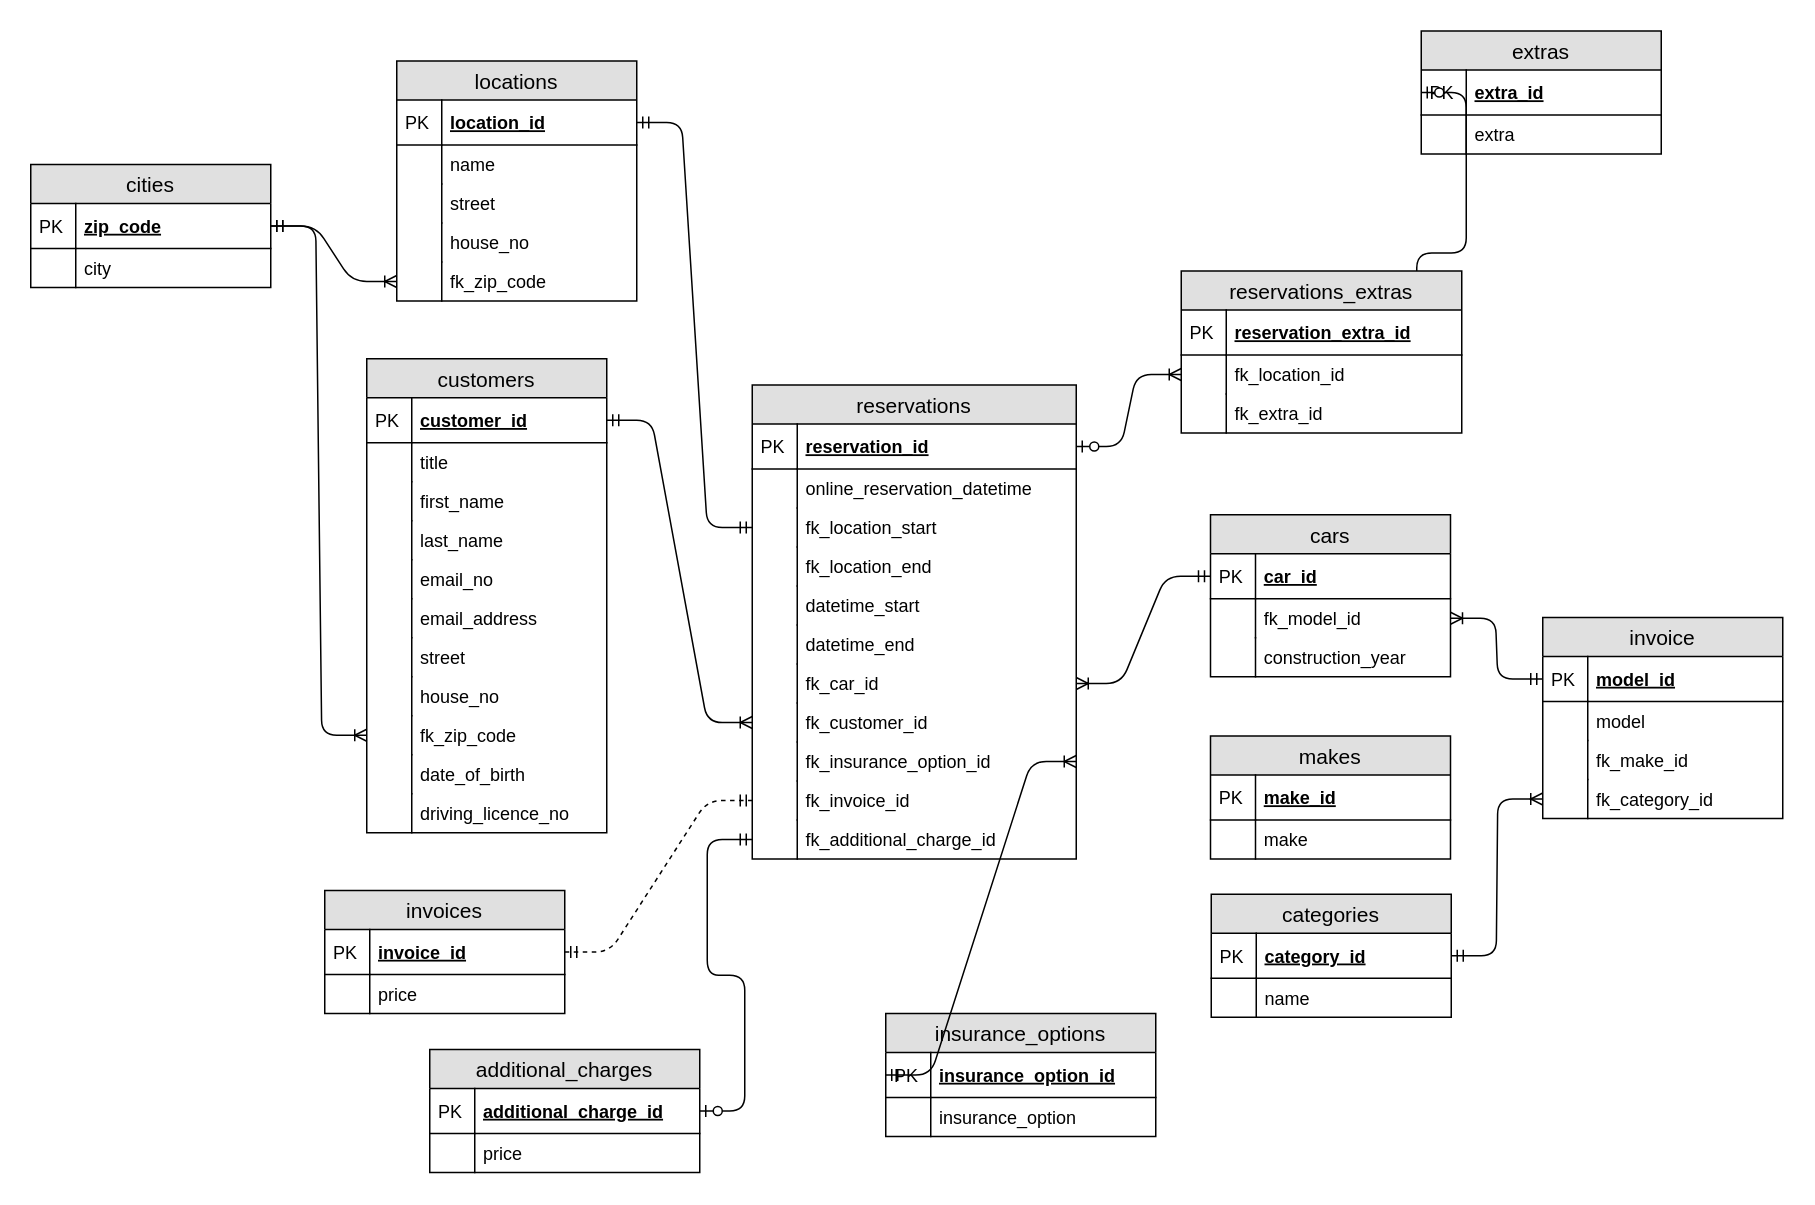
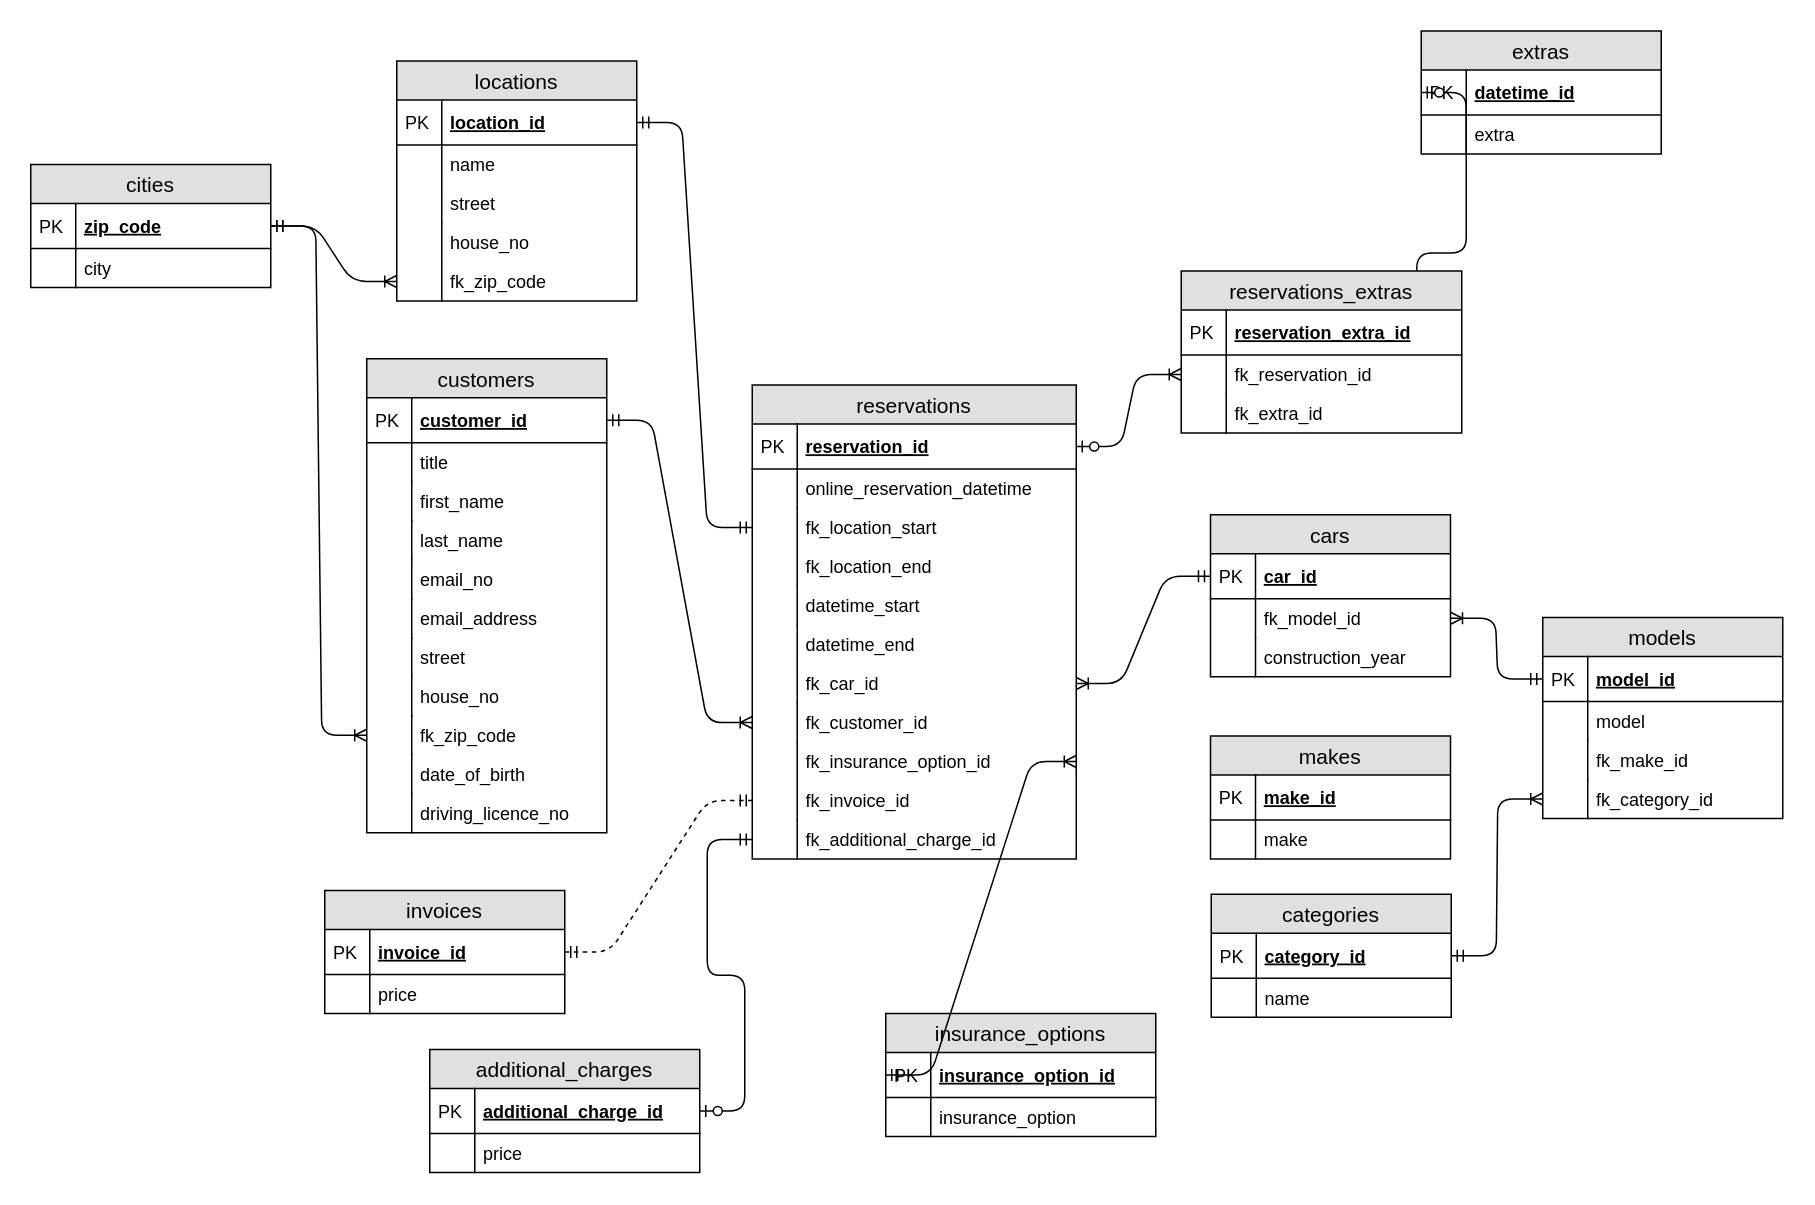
node "extra_id": label "extra_id" -> "datetime_id"
node "fk_location_id": label "fk_location_id" -> "fk_reservation_id"
node "invoice": label "invoice" -> "models"
